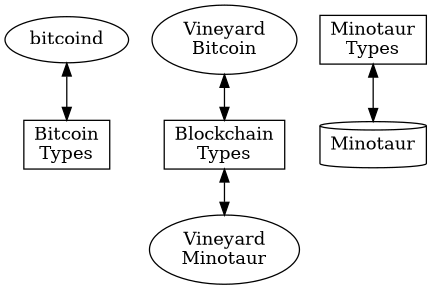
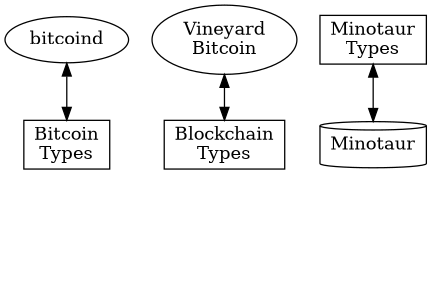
node "Vineyard Minotaur": removed
